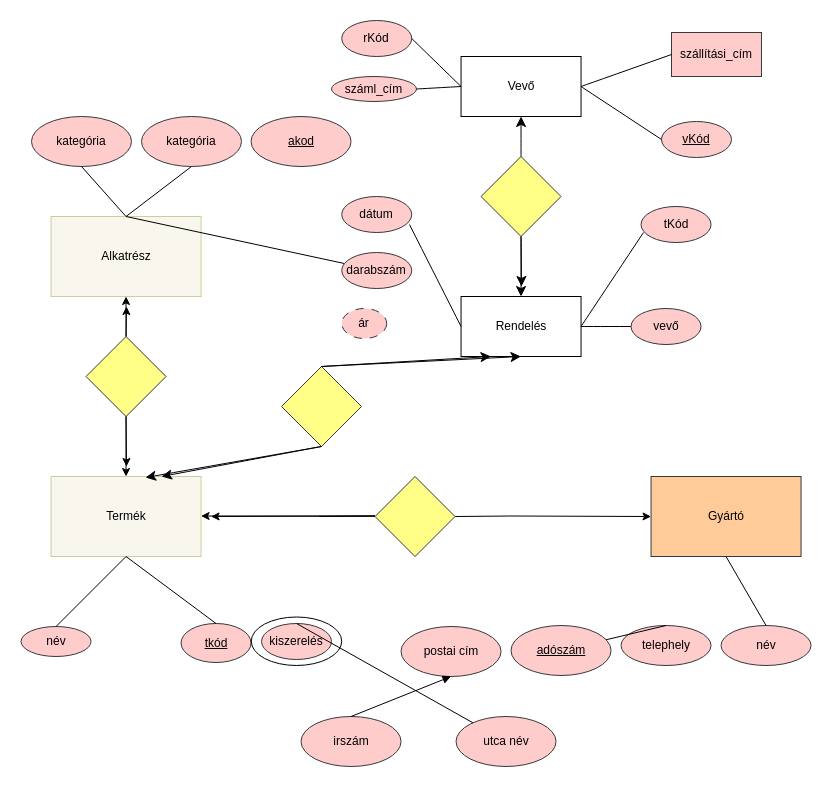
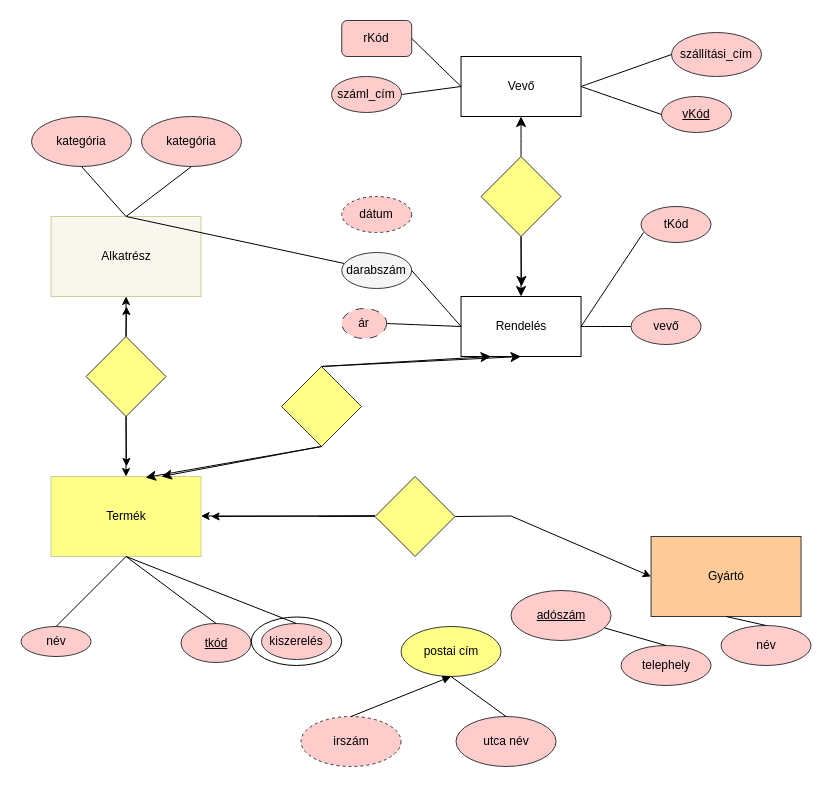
node "rKód": shape ellipse -> rounded rectangle
node "szállítási_cím": shape rectangle -> ellipse
node "száml_cím": size 85x25 -> 70x36
node "vKód": moved (697, 140) -> (697, 115)
node "akod": removed
node "dátum": style solid -> dashed
node "darabszám": fillcolor #ffcccc -> #f5f5f5
edge "dátum" -- "Rendelés": removed
edge "darabszám" -- "Rendelés": added
edge "ár" -- "Rendelés": added
node "Termék": fillcolor #f9f7ed -> #ffff88
node "Gyártó": moved (726, 517) -> (726, 577)
node "telephely": moved (666, 646) -> (666, 666)
node "adószám": moved (561, 651) -> (561, 616)
node "postai cím": fillcolor #ffcccc -> #ffff88
edge "kiszerelés" -- "utca név": now "kiszerelés" -- "Termék"
edge "postai cím" -- "utca név": added
node "irszám": style solid -> dashed
